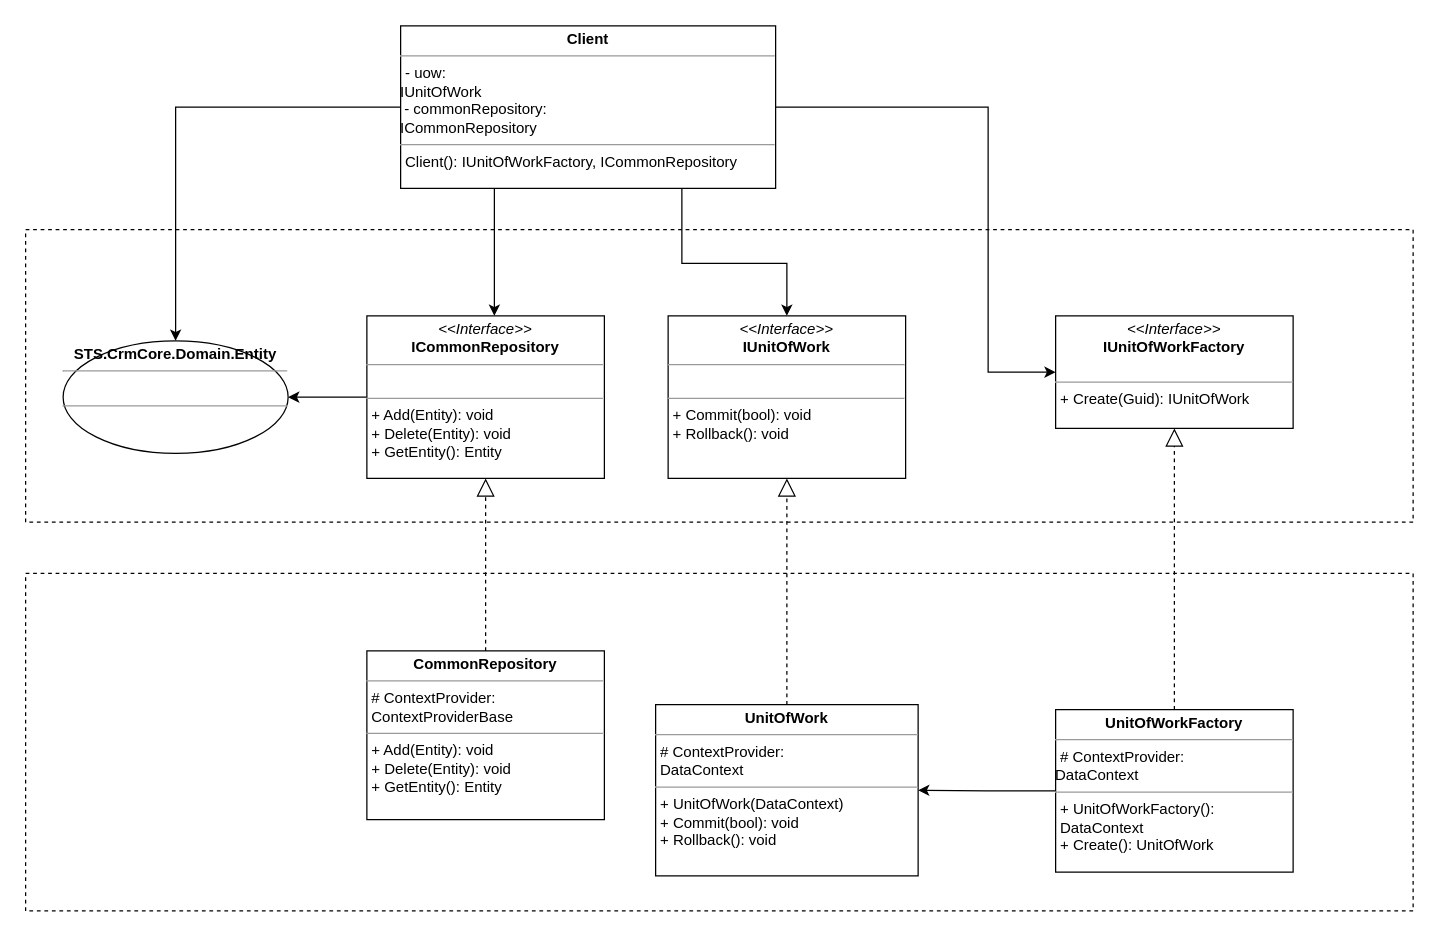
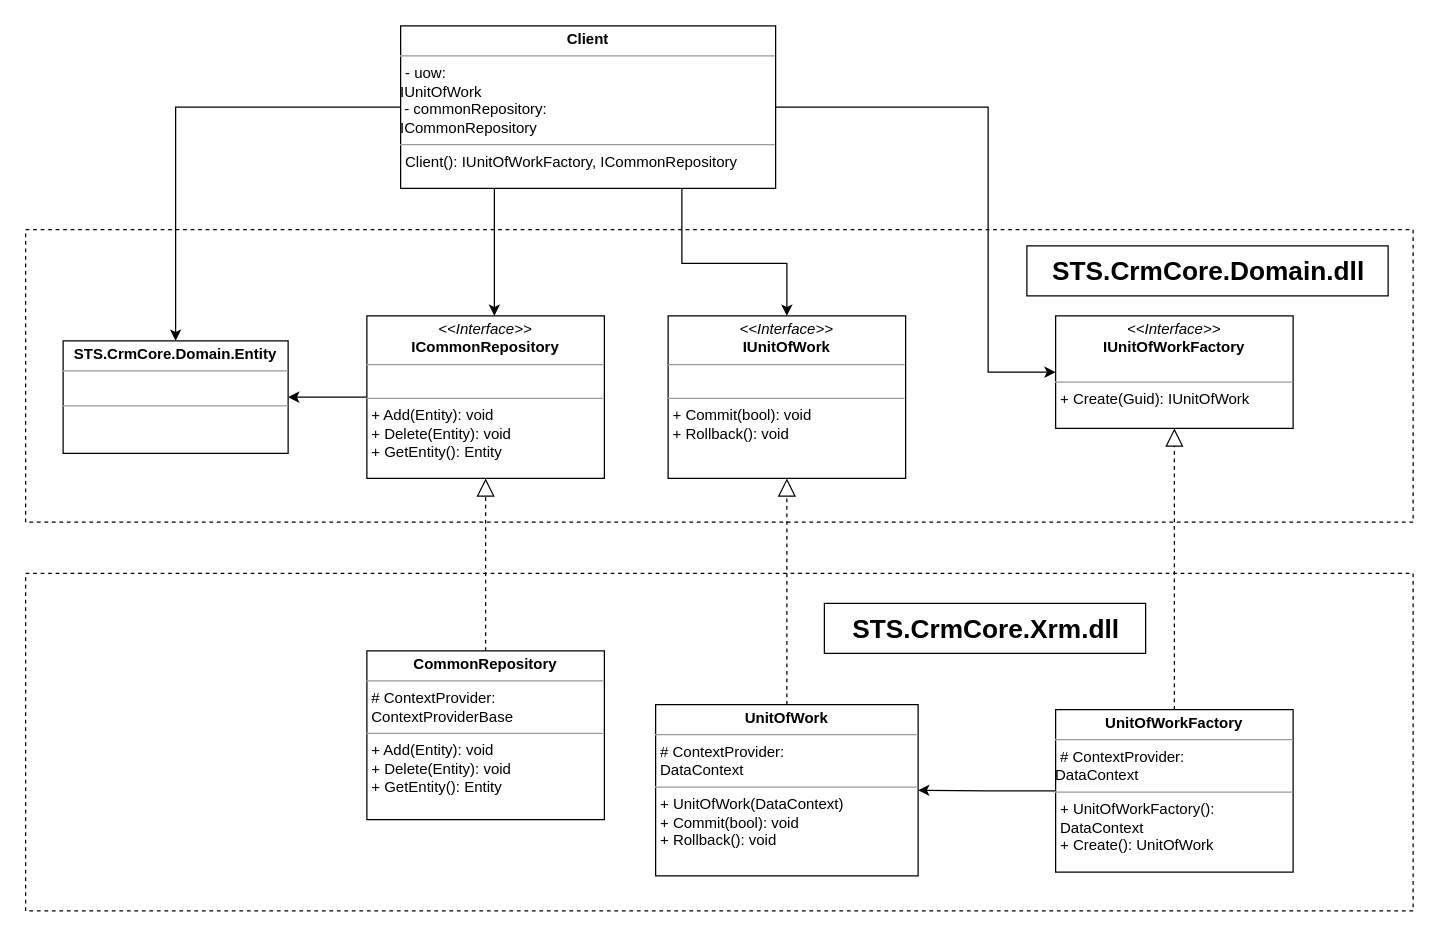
node "STS.CrmCore.Domain.dll": added
node "STS.CrmCore.Domain.Entity": shape ellipse -> rectangle
node "STS.CrmCore.Xrm.dll": added
